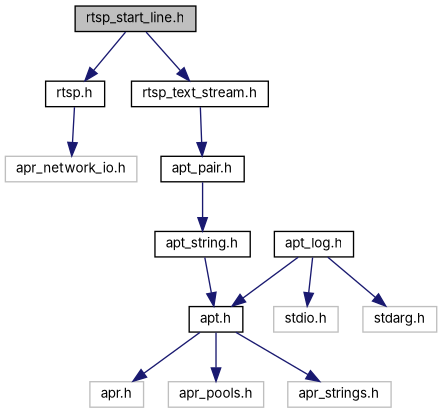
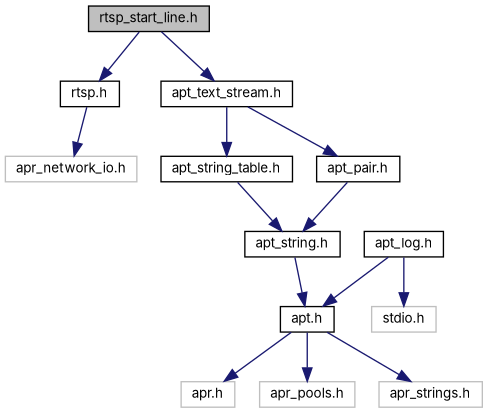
node "rtsp_text_stream.h": label "rtsp_text_stream.h" -> "apt_text_stream.h"
node "apt_string_table.h": added
node "stdarg.h": removed
